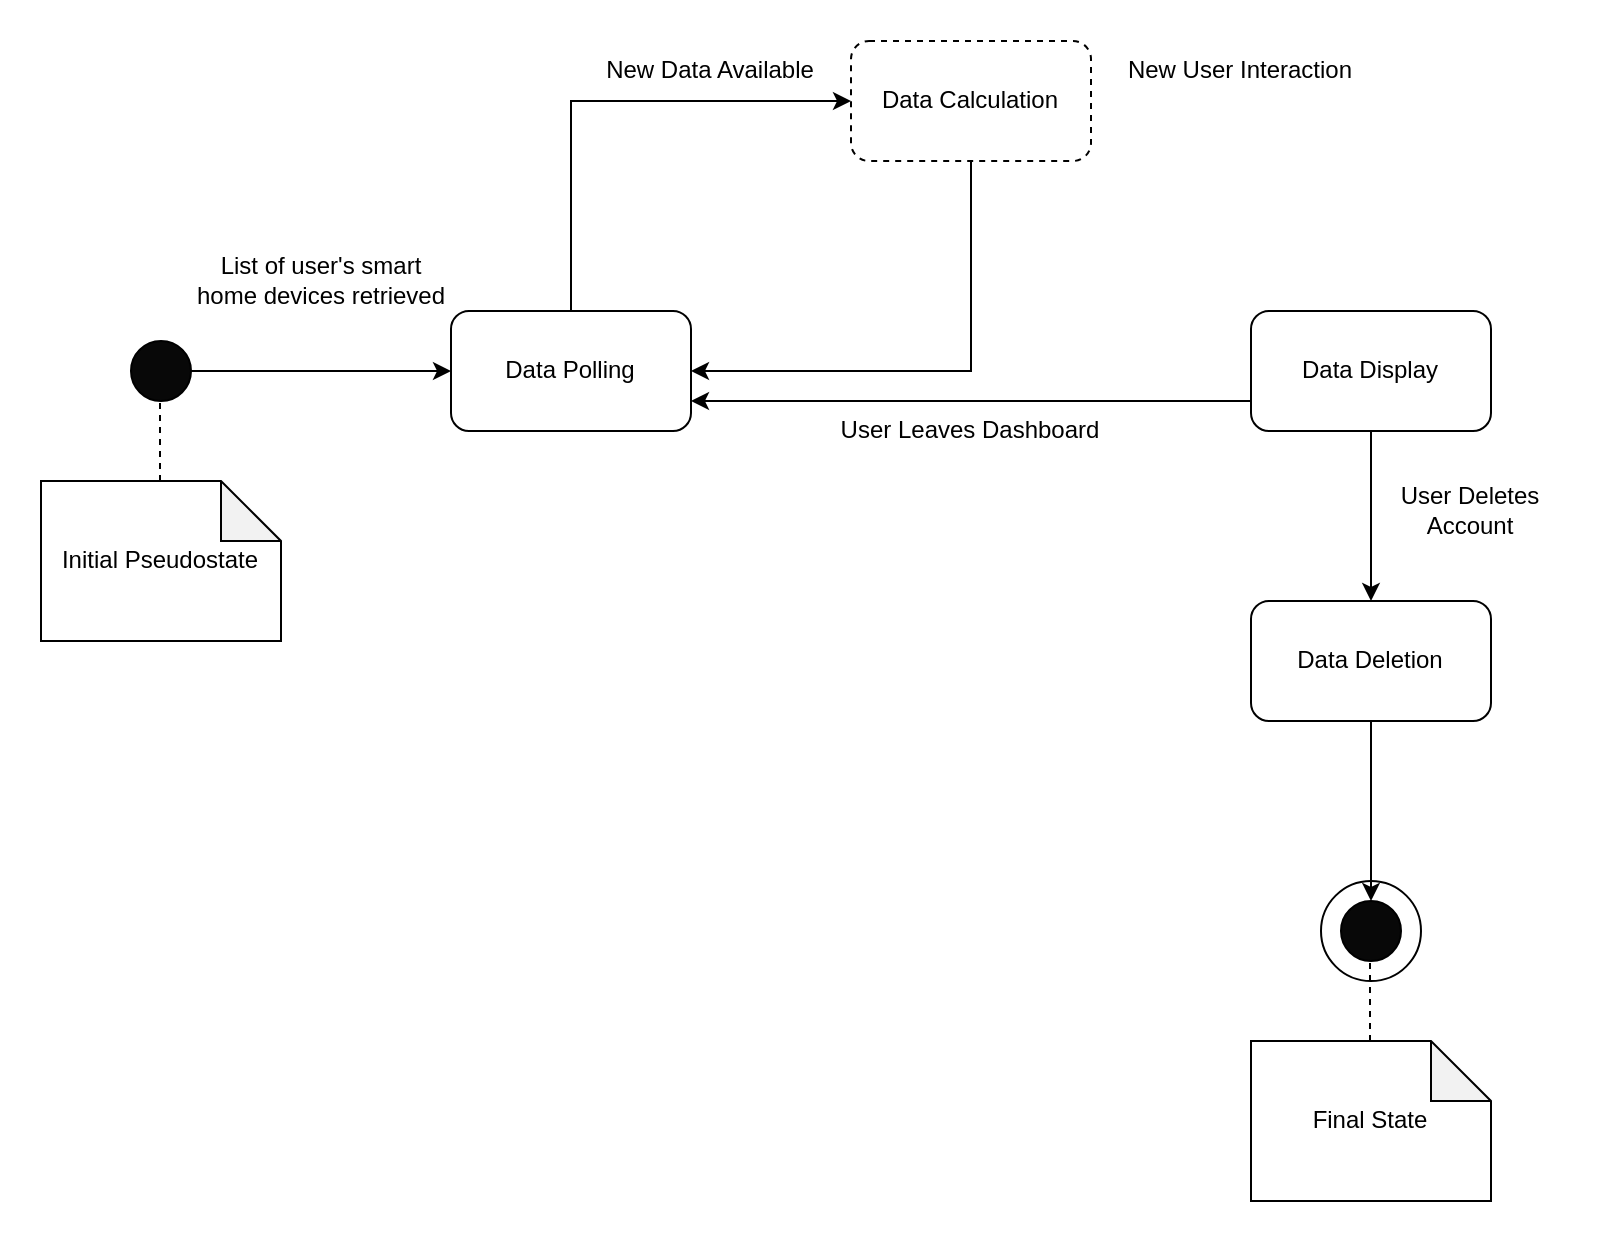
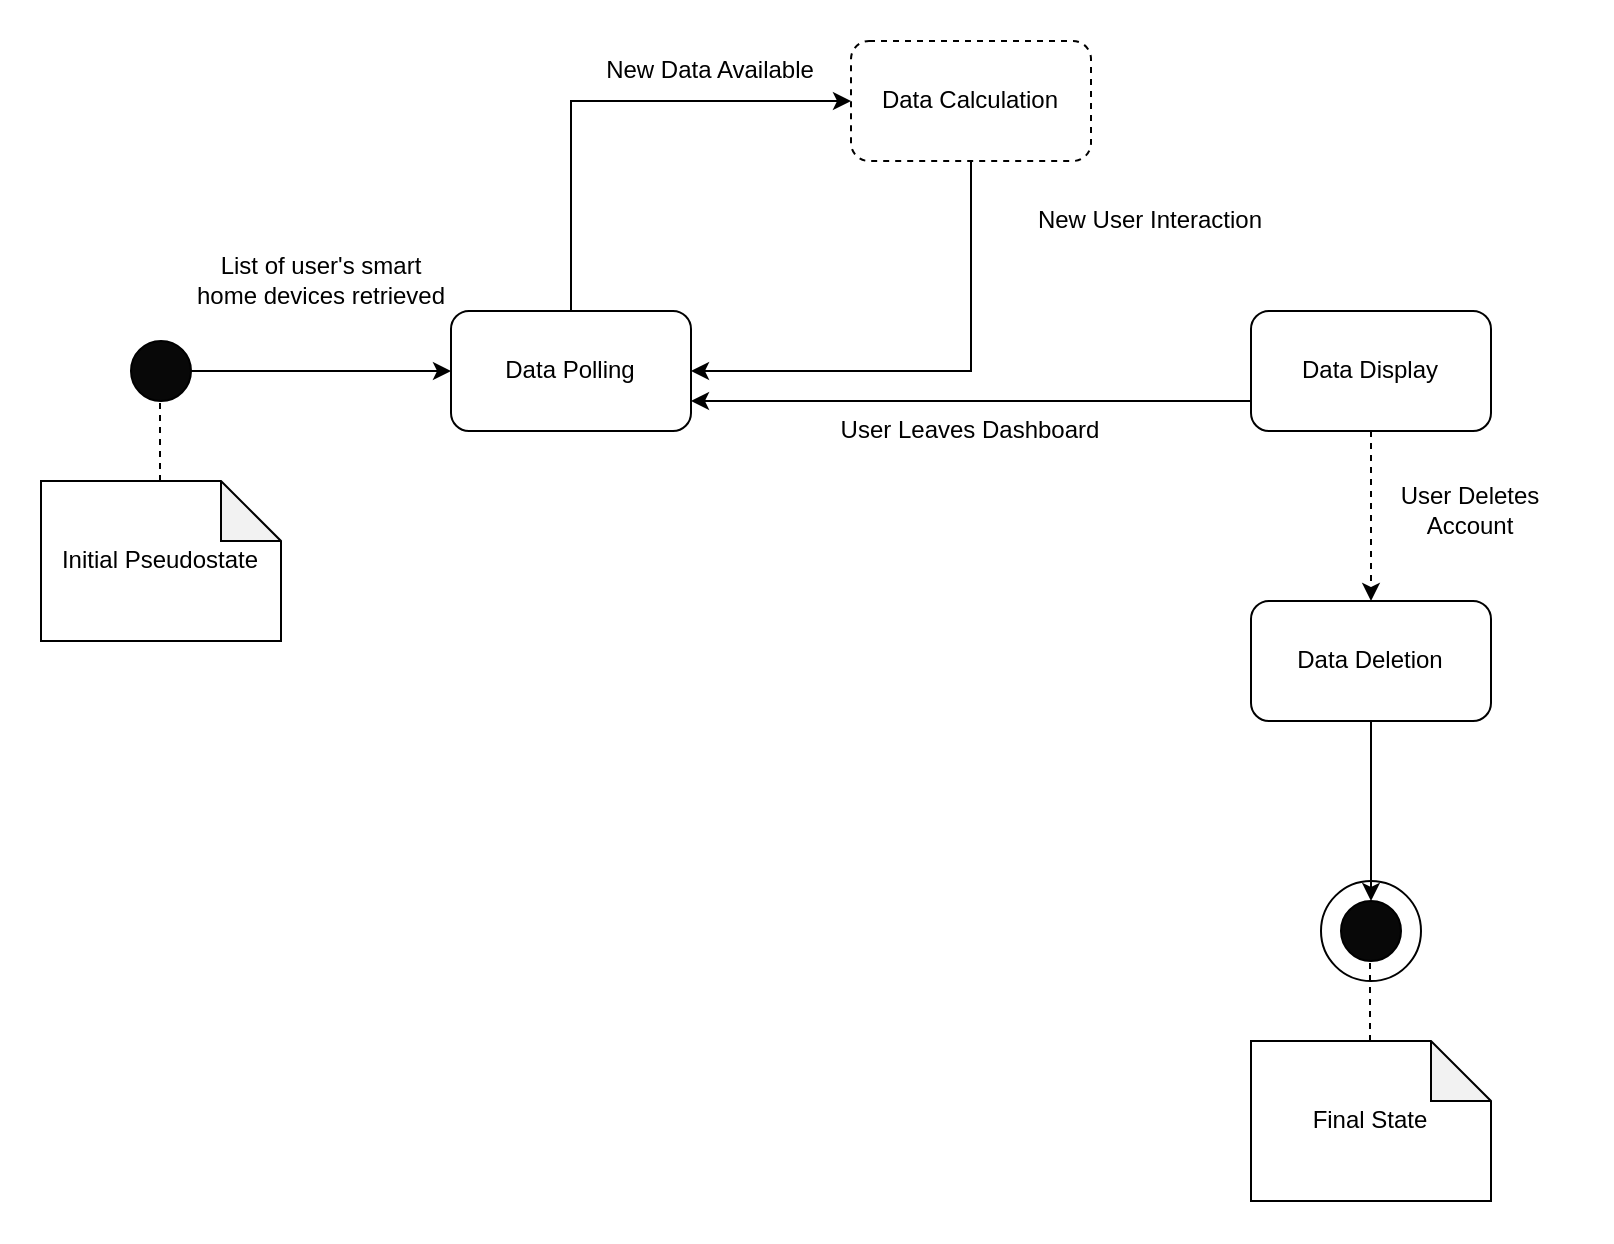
node "New User Interaction": moved (1241, 71) -> (1151, 221)
edge "Data Display" -> "Data Deletion": style solid -> dashed
